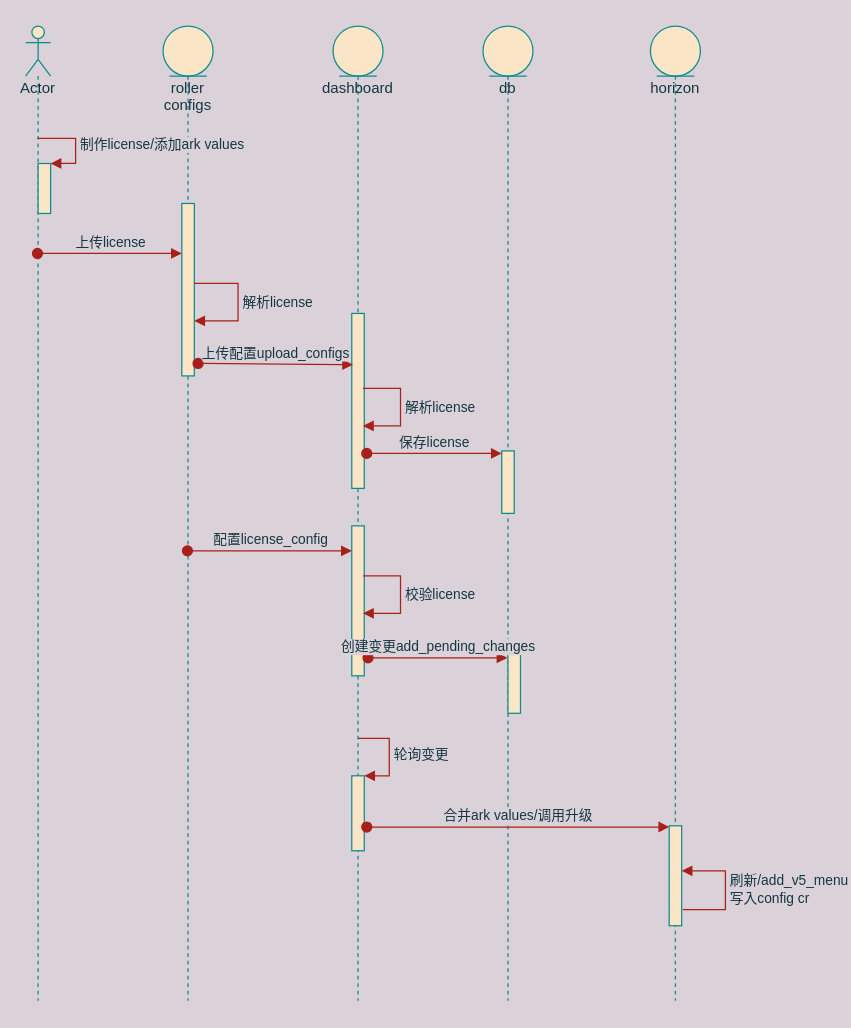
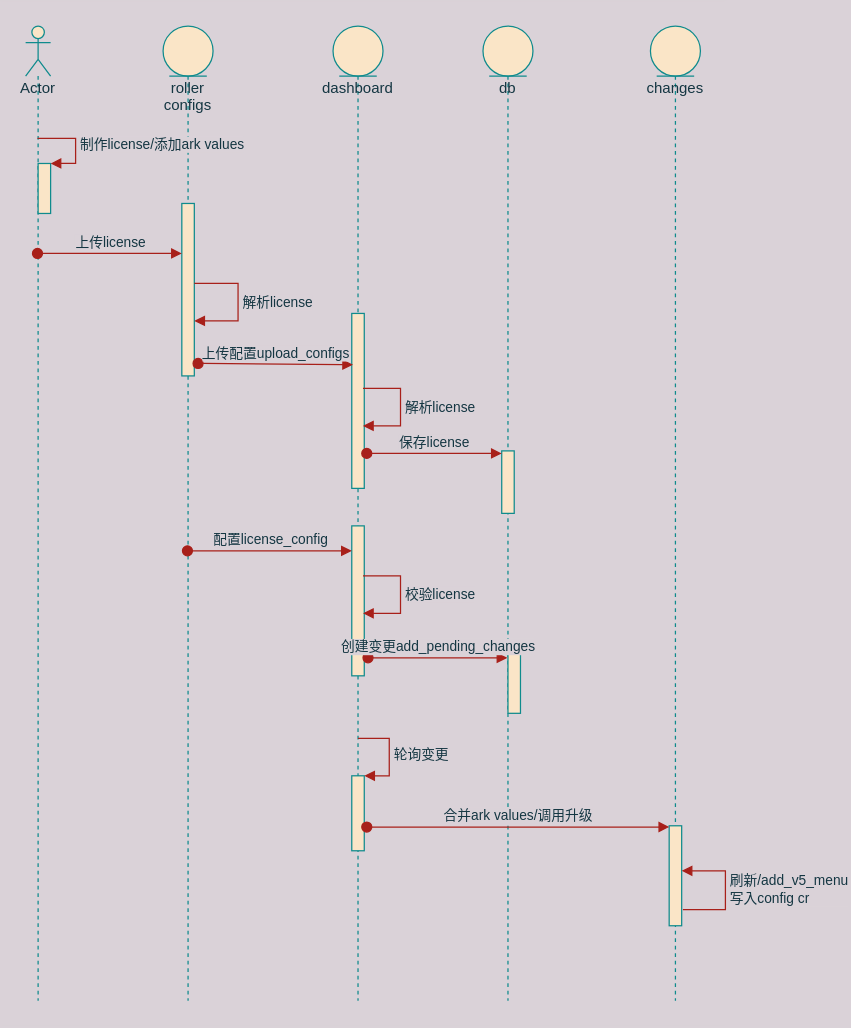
node "horizon": label "horizon" -> "changes"
